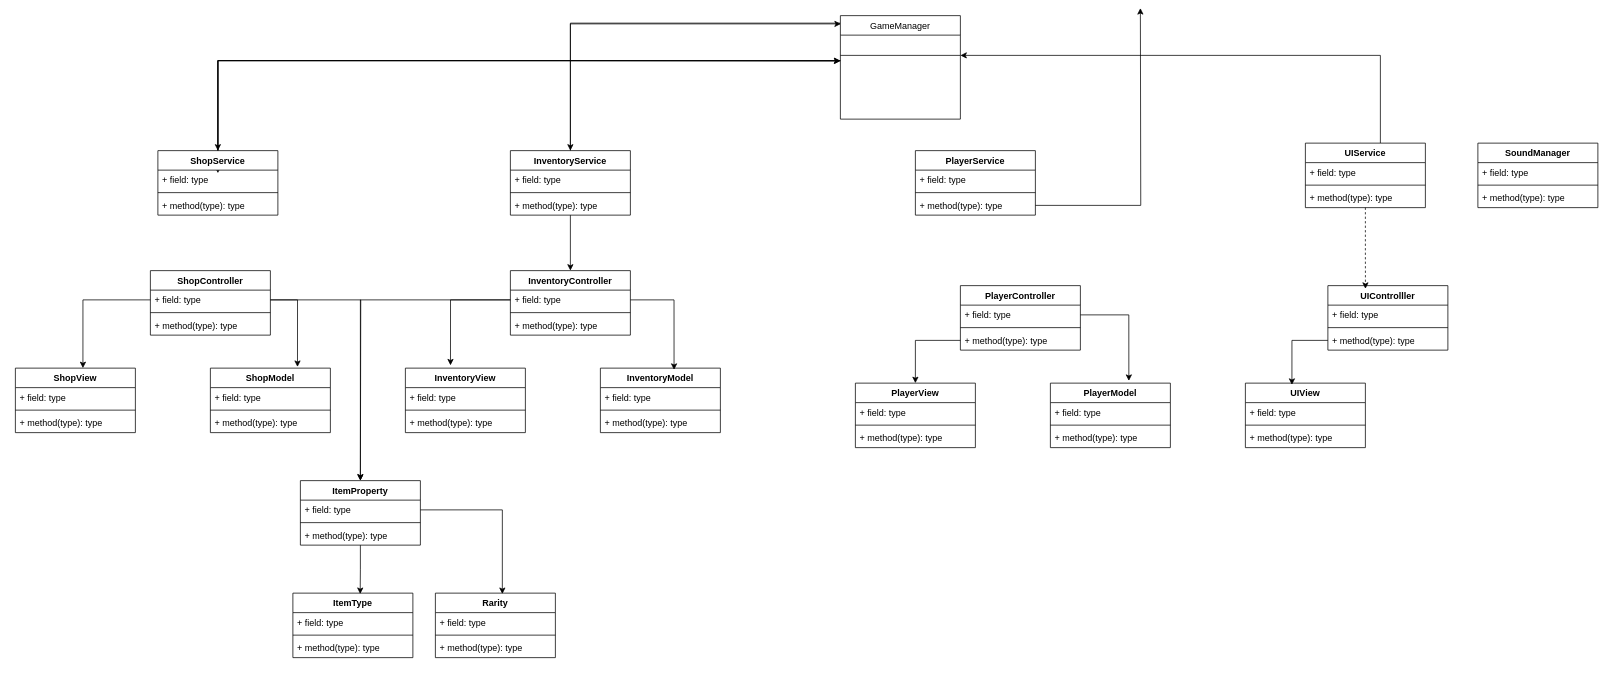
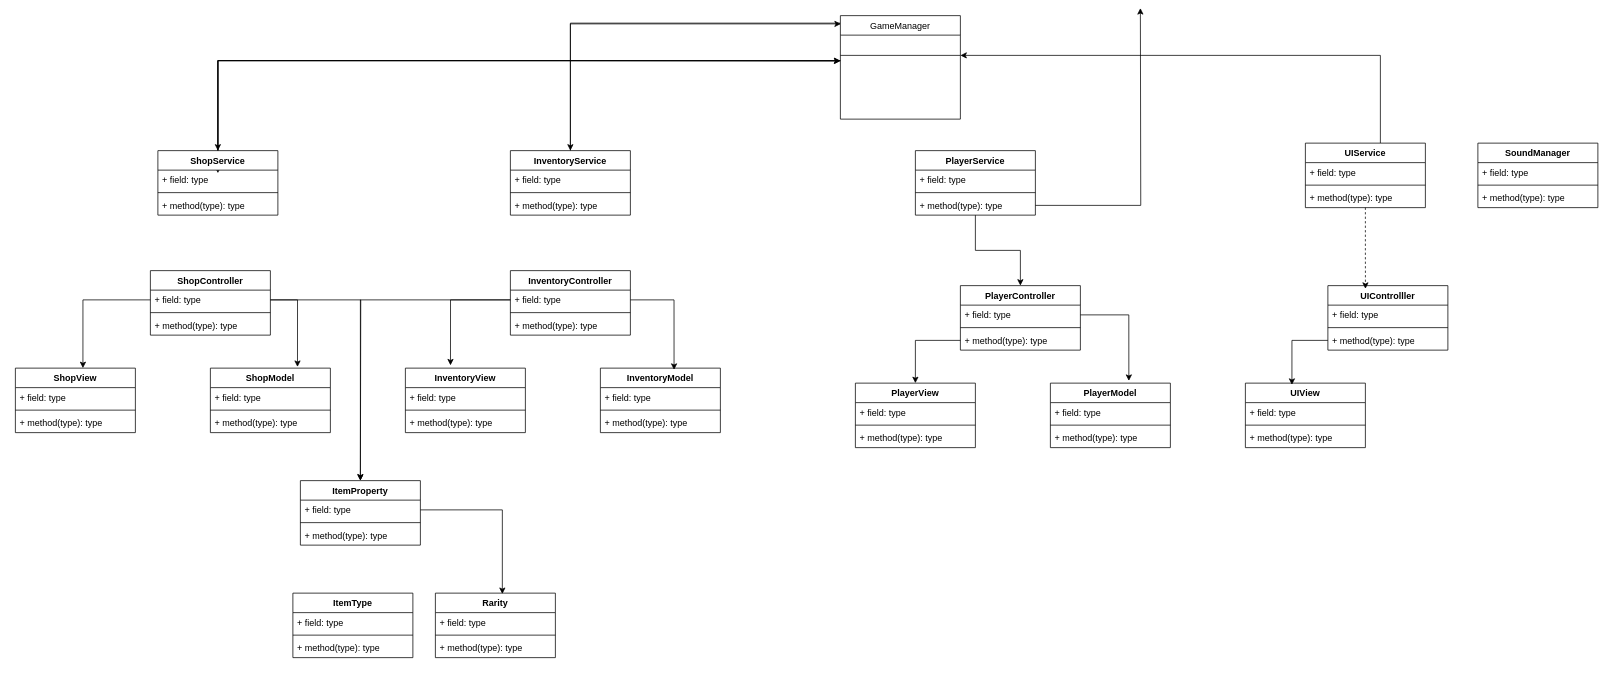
edge "InventoryService" -> "InventoryController": removed
edge "PlayerService" -> "PlayerController": added
edge "ItemProperty" -> "ItemType": removed
